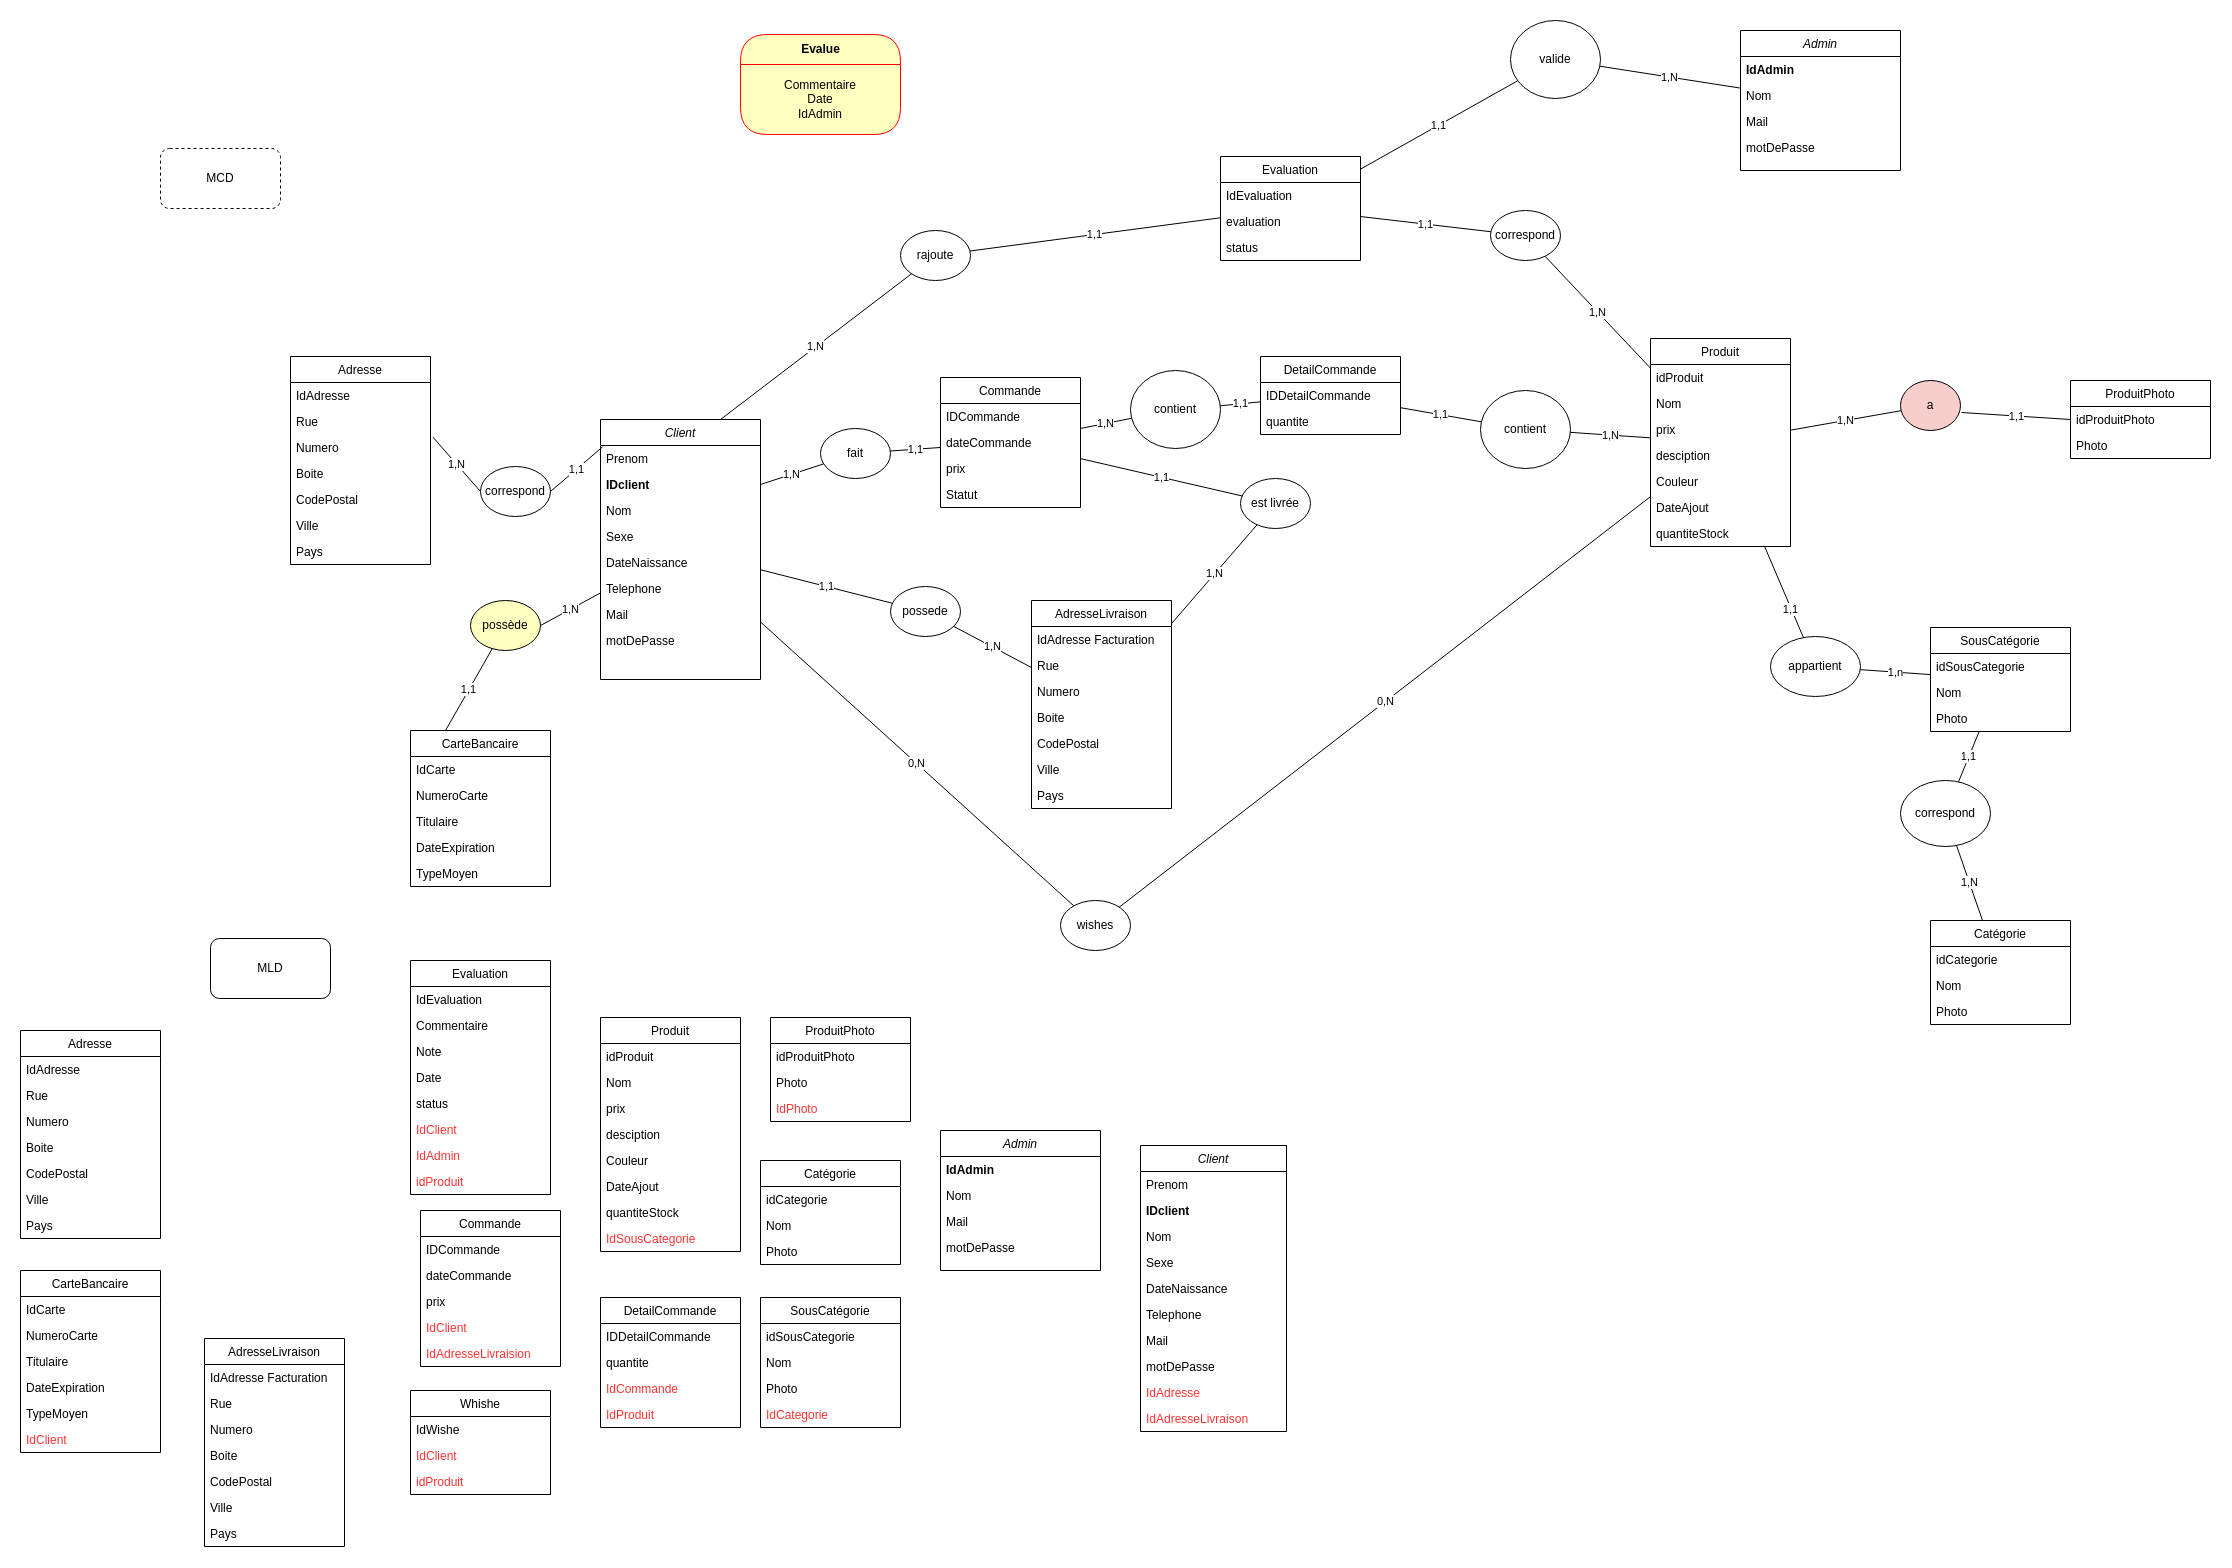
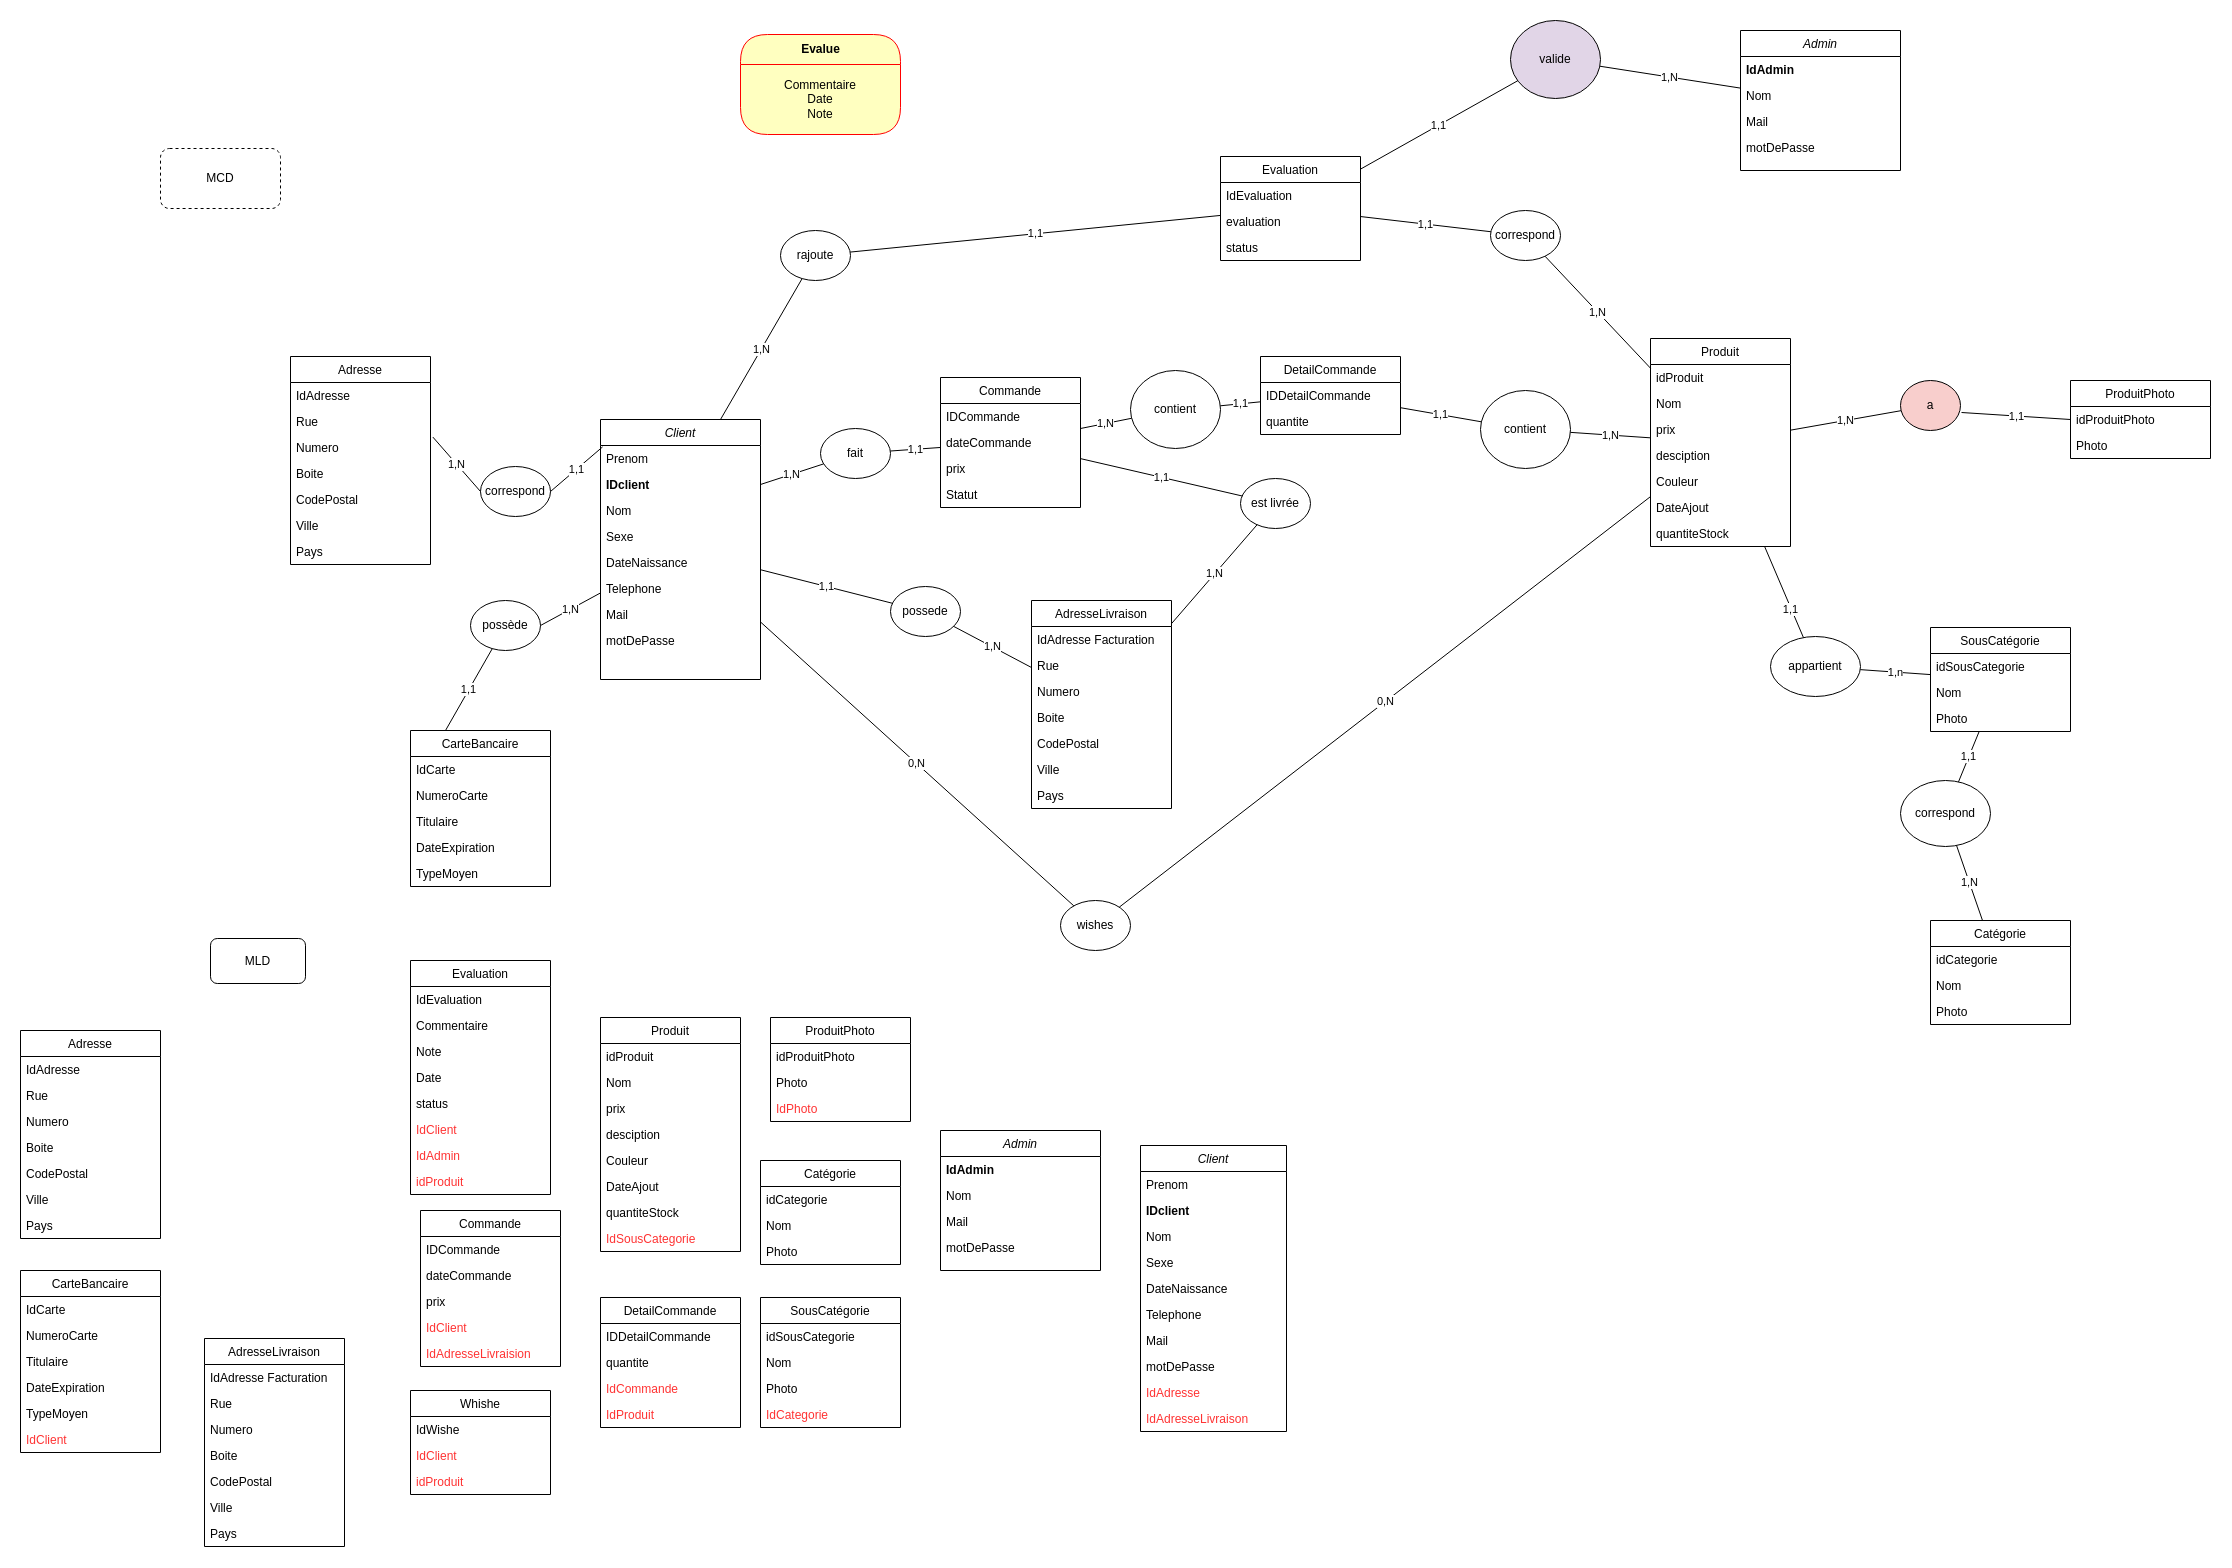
node "valide": fillcolor #ffffff -> #e1d5e7
node "Commentaire Date IdAdmin": label "Commentaire Date IdAdmin" -> "Commentaire Date Note"
node "rajoute": moved (936, 256) -> (816, 256)
node "possède": fillcolor #ffffc0 -> #ffffff
node "MLD": size 120x60 -> 95x45
